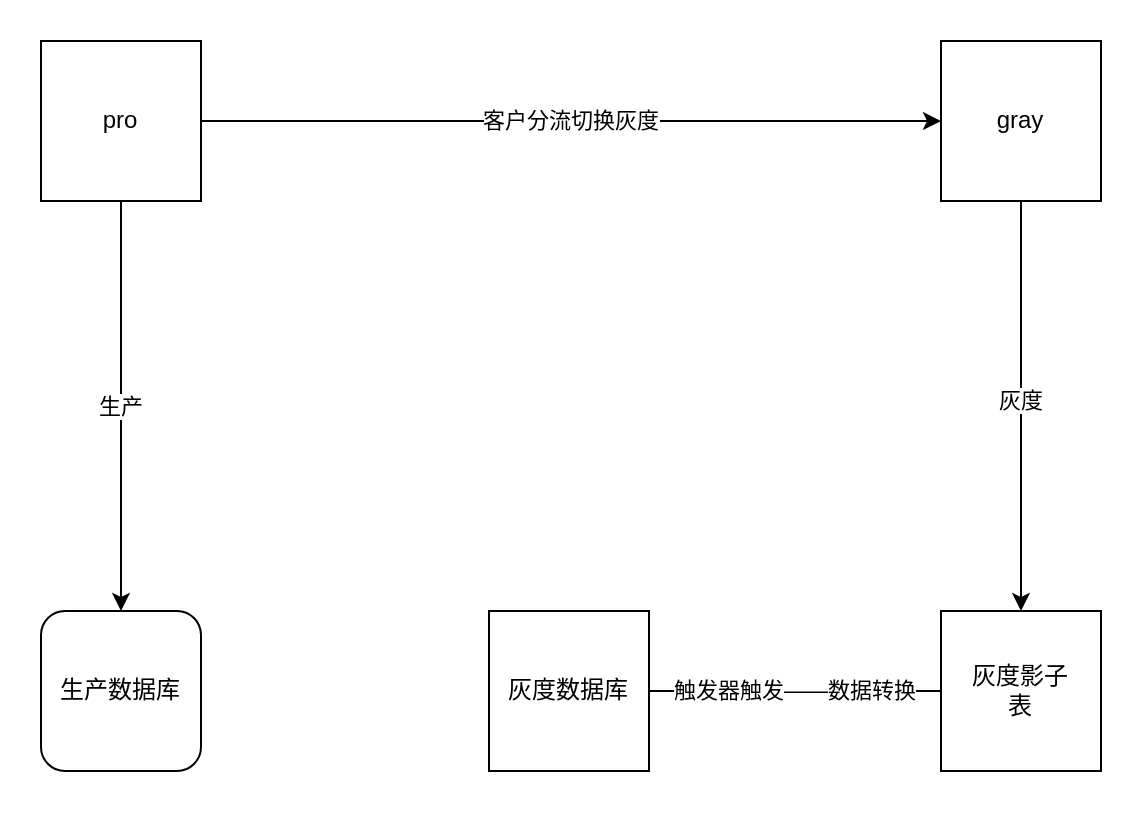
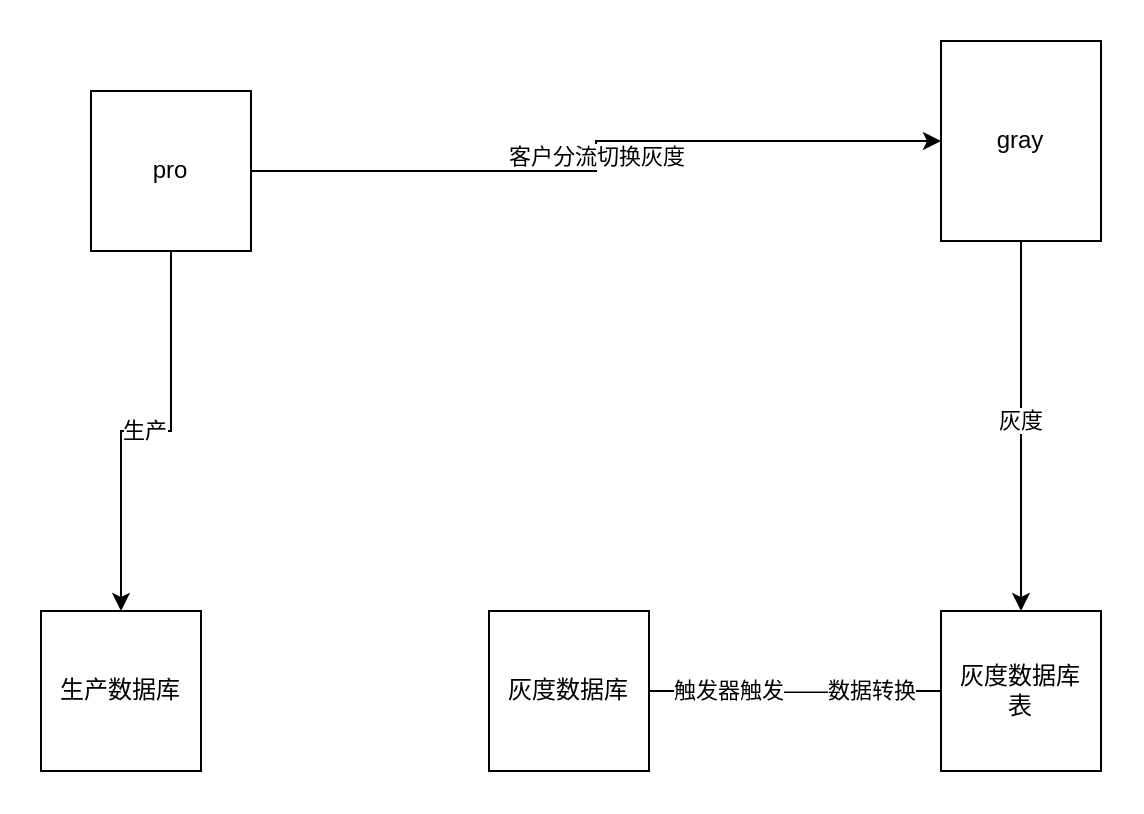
node "pro": moved (121, 121) -> (171, 171)
node "gray": size 160x160 -> 160x200
node "生产数据库": shape rounded rectangle -> rectangle
node "灰度影子 表": label "灰度影子 表" -> "灰度数据库 表"
